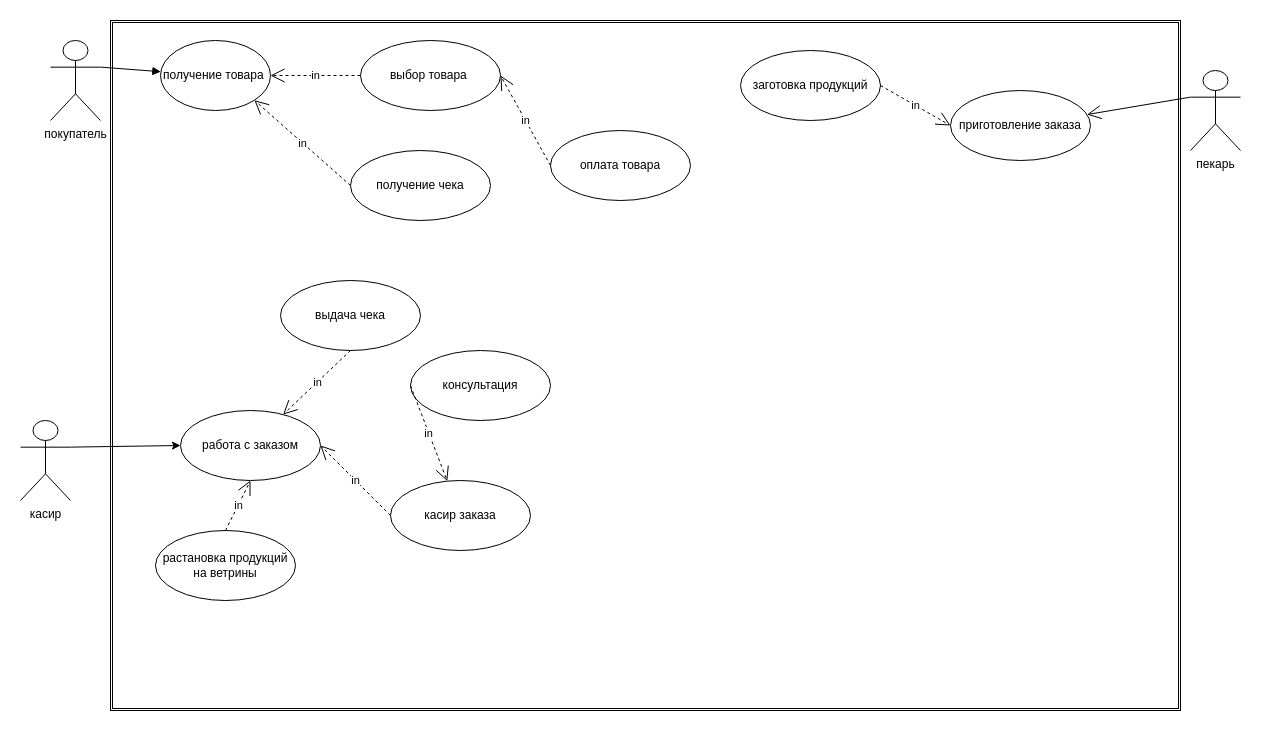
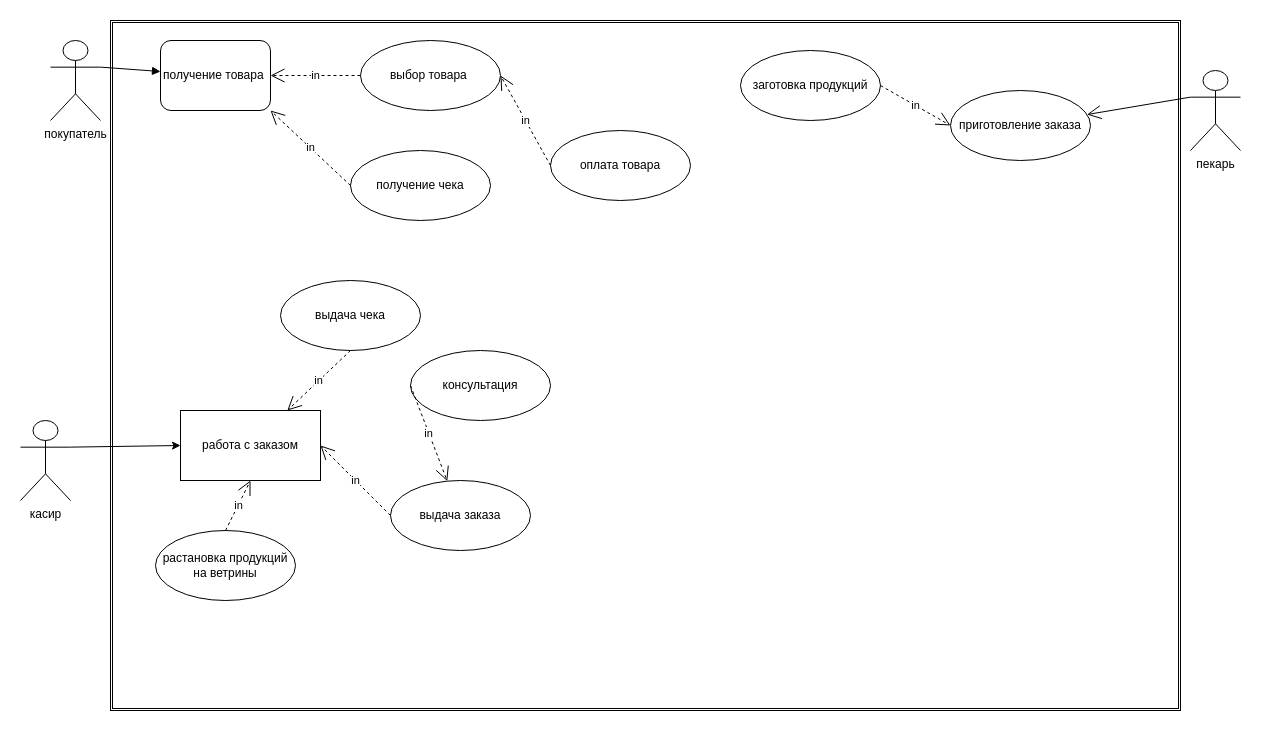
node "получение товара": shape ellipse -> rounded rectangle
node "работа с заказом": shape ellipse -> rectangle
node "касир заказа": label "касир заказа" -> "выдача заказа"
